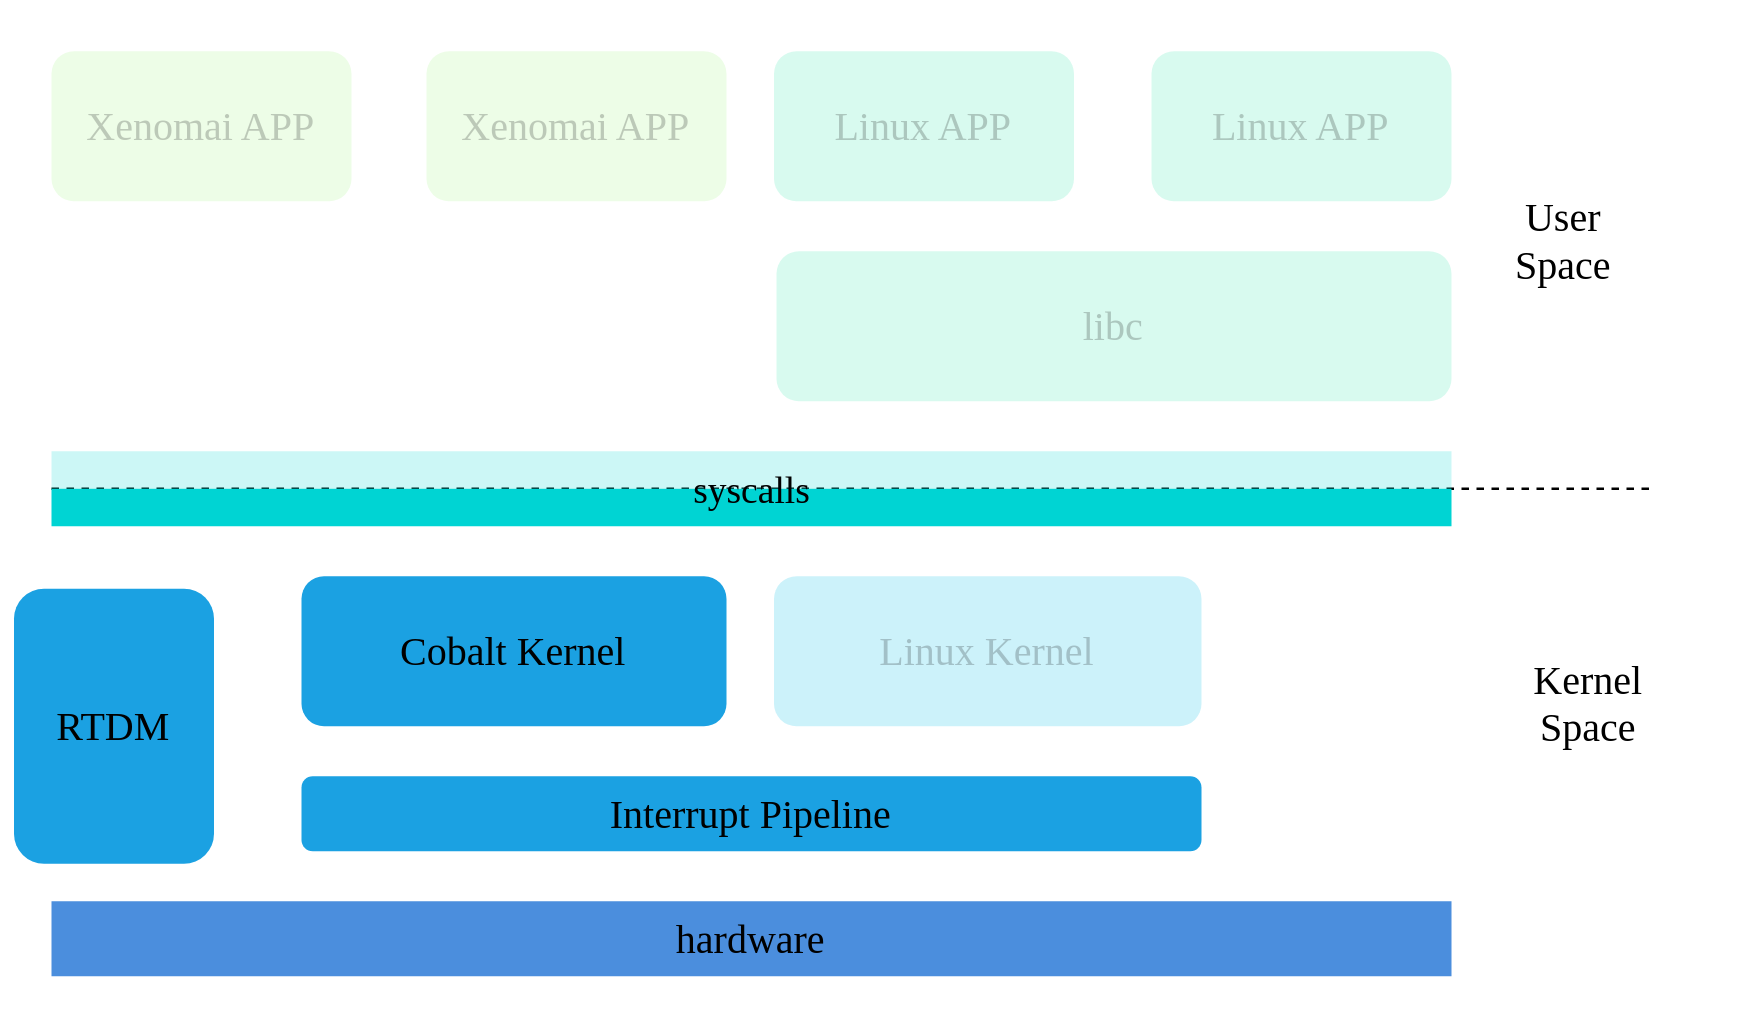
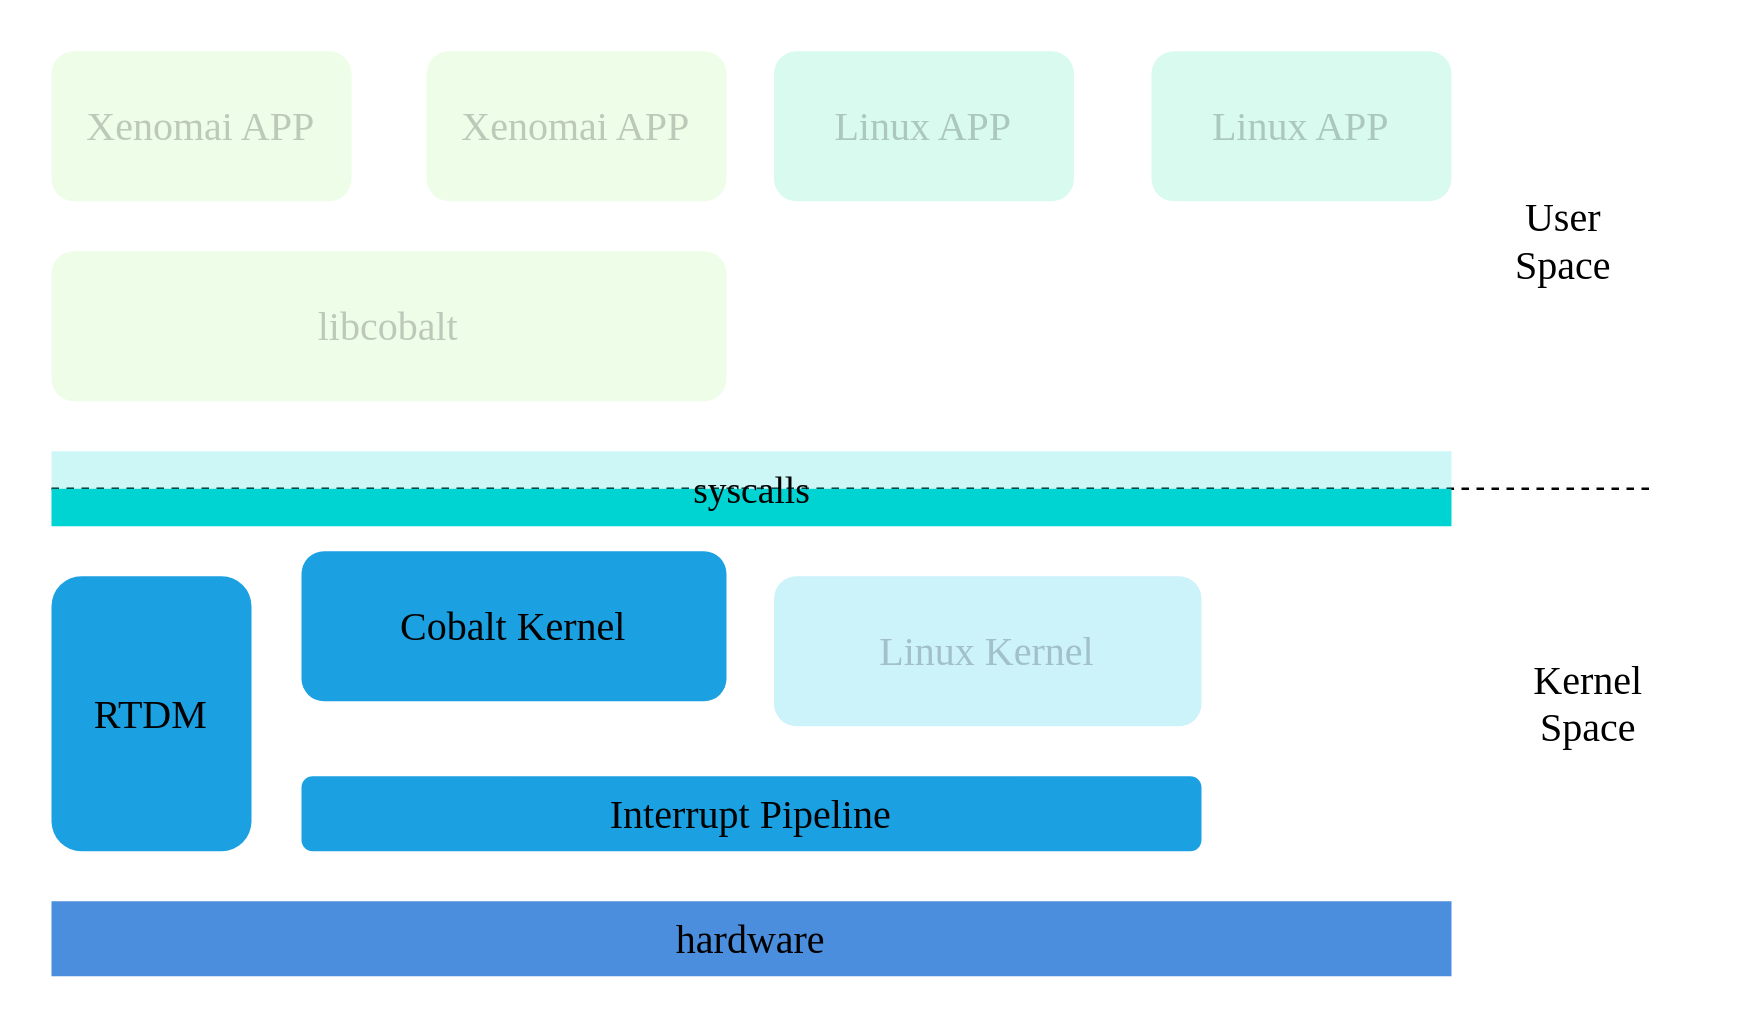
node "libcobalt": added
node "libc": removed
node "Cobalt Kernel": moved (514, 651) -> (514, 626)
node "RTDM": moved (114, 726) -> (151, 714)
